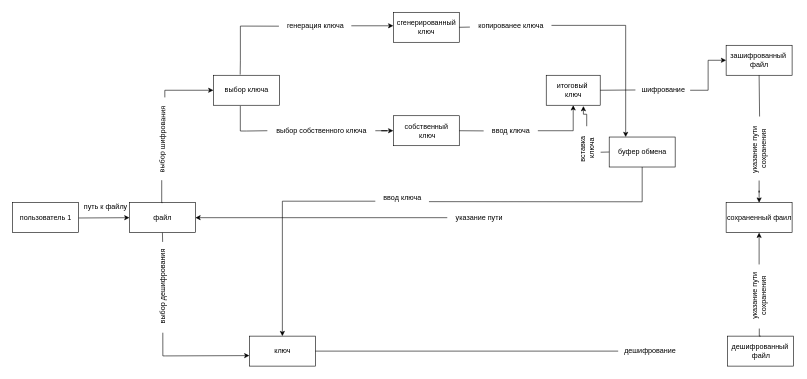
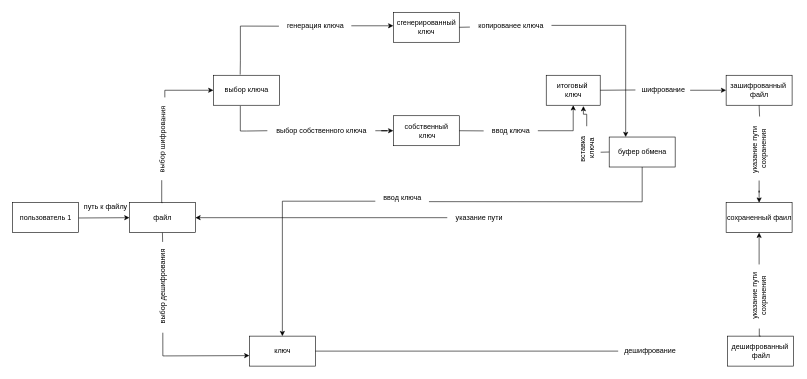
node "зашифрованный файл": moved (759, 60) -> (759, 90)
